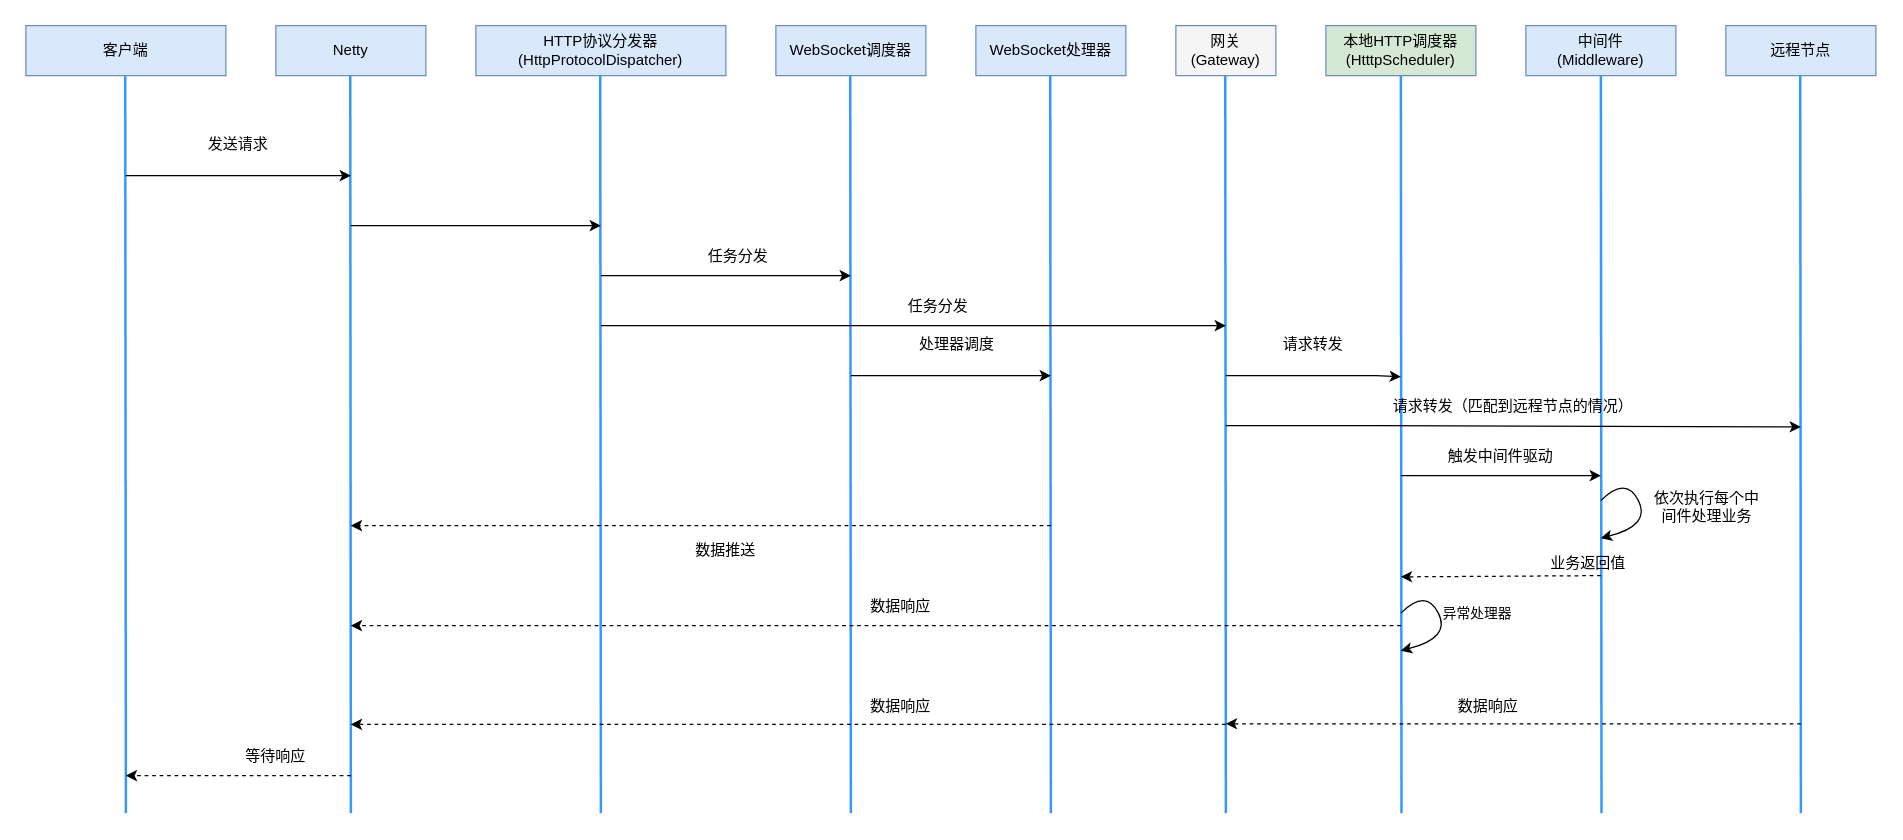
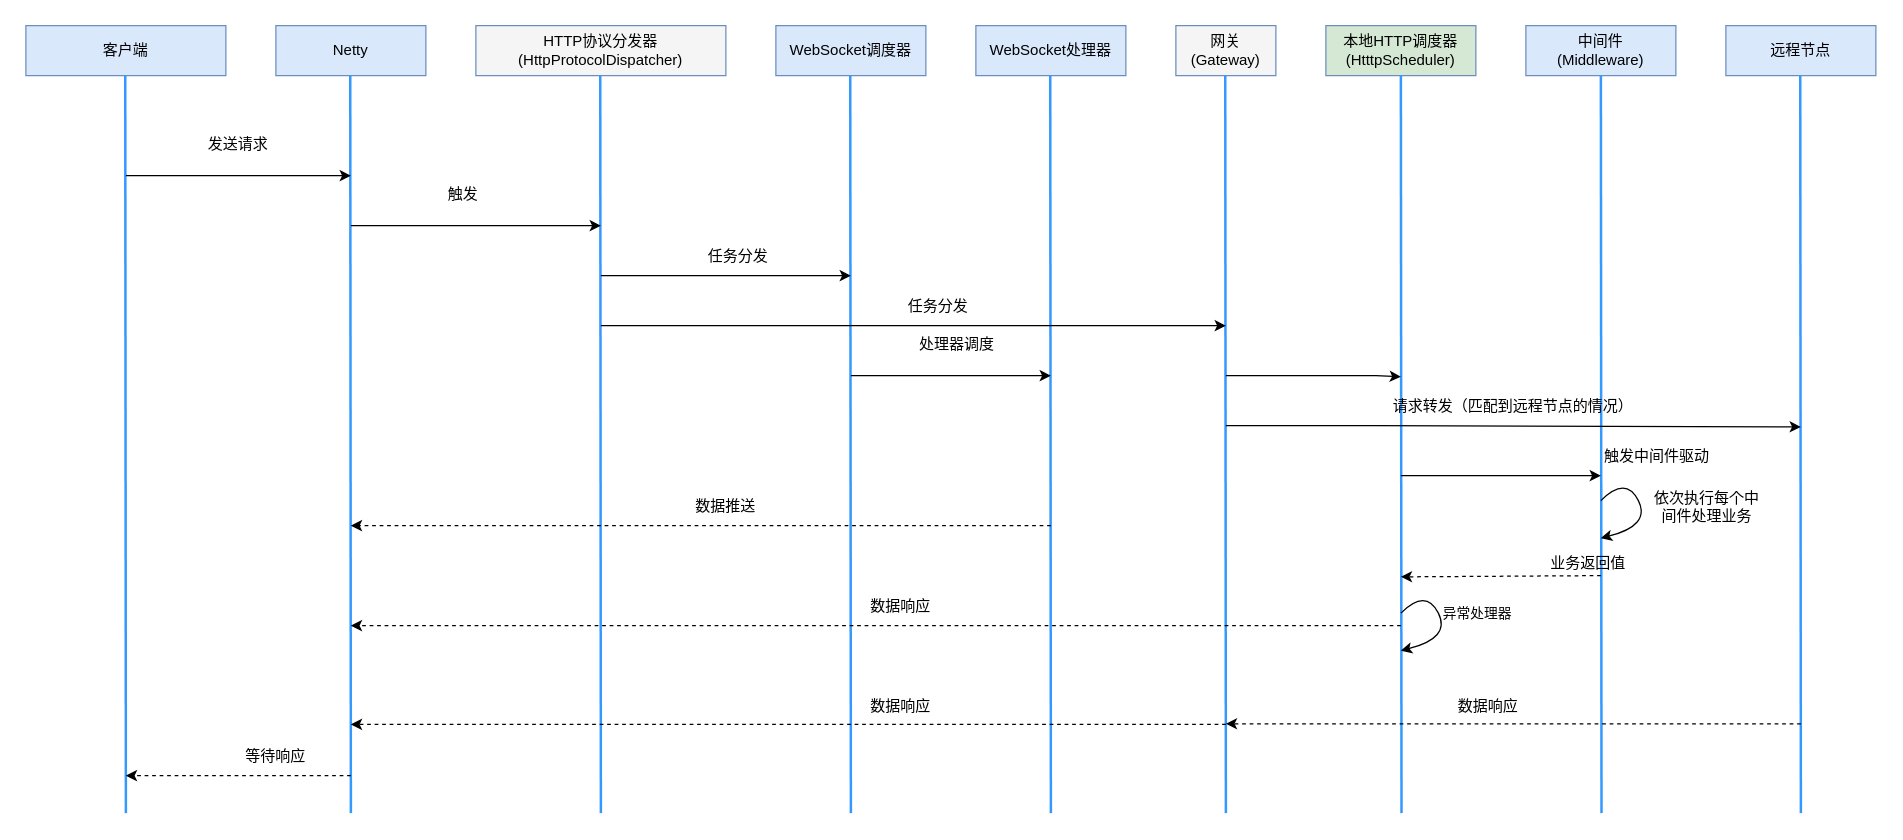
node "HTTP协议分发器 (HttpProtocolDispatcher)": fillcolor #dae8fc -> #f5f5f5
node "触发": added
node "请求转发": removed
node "触发中间件驱动": moved (1501, 457) -> (1657, 457)
node "数据推送": moved (726, 551) -> (726, 507)
